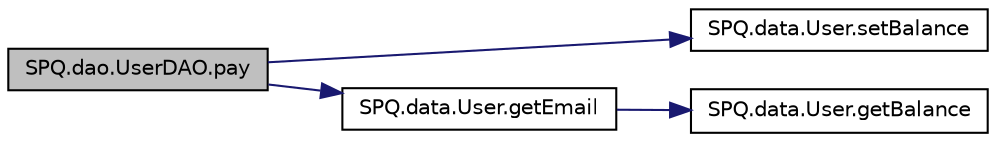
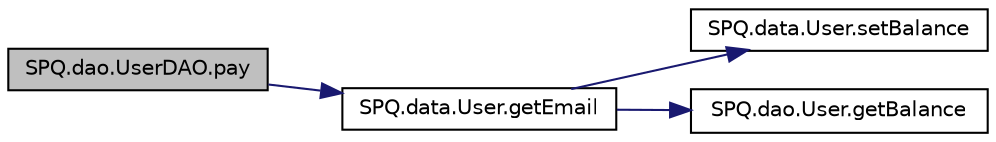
edge "SPQ.dao.UserDAO.pay" -> "SPQ.data.User.setBalance": now "SPQ.data.User.getEmail" -> "SPQ.data.User.setBalance"
node "SPQ.data.User.getBalance": label "SPQ.data.User.getBalance" -> "SPQ.dao.User.getBalance"
